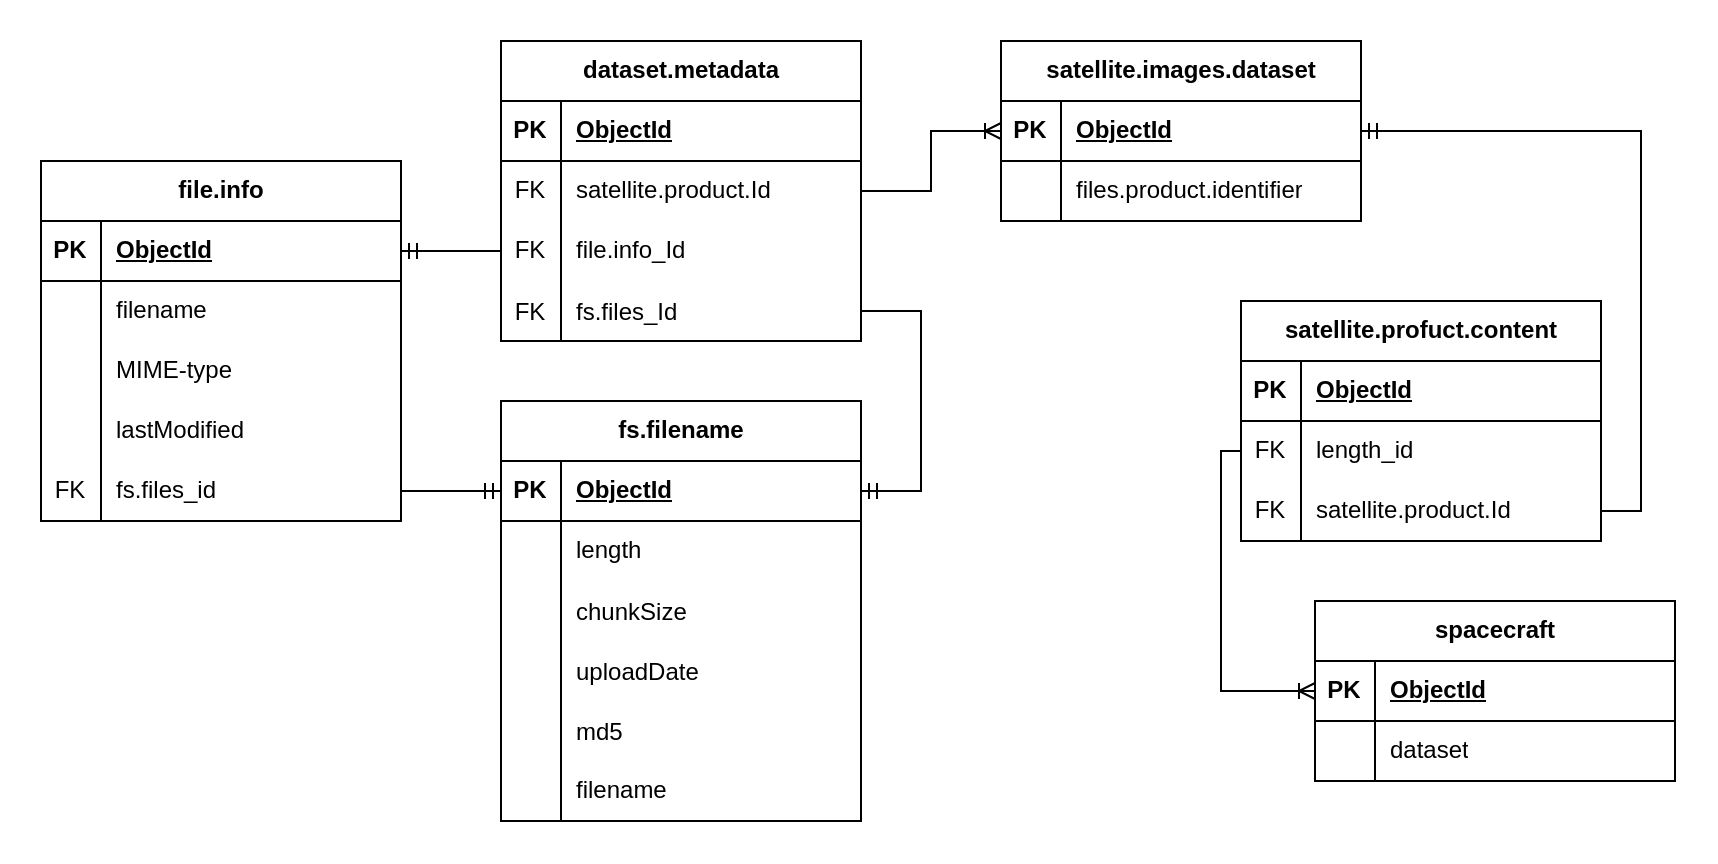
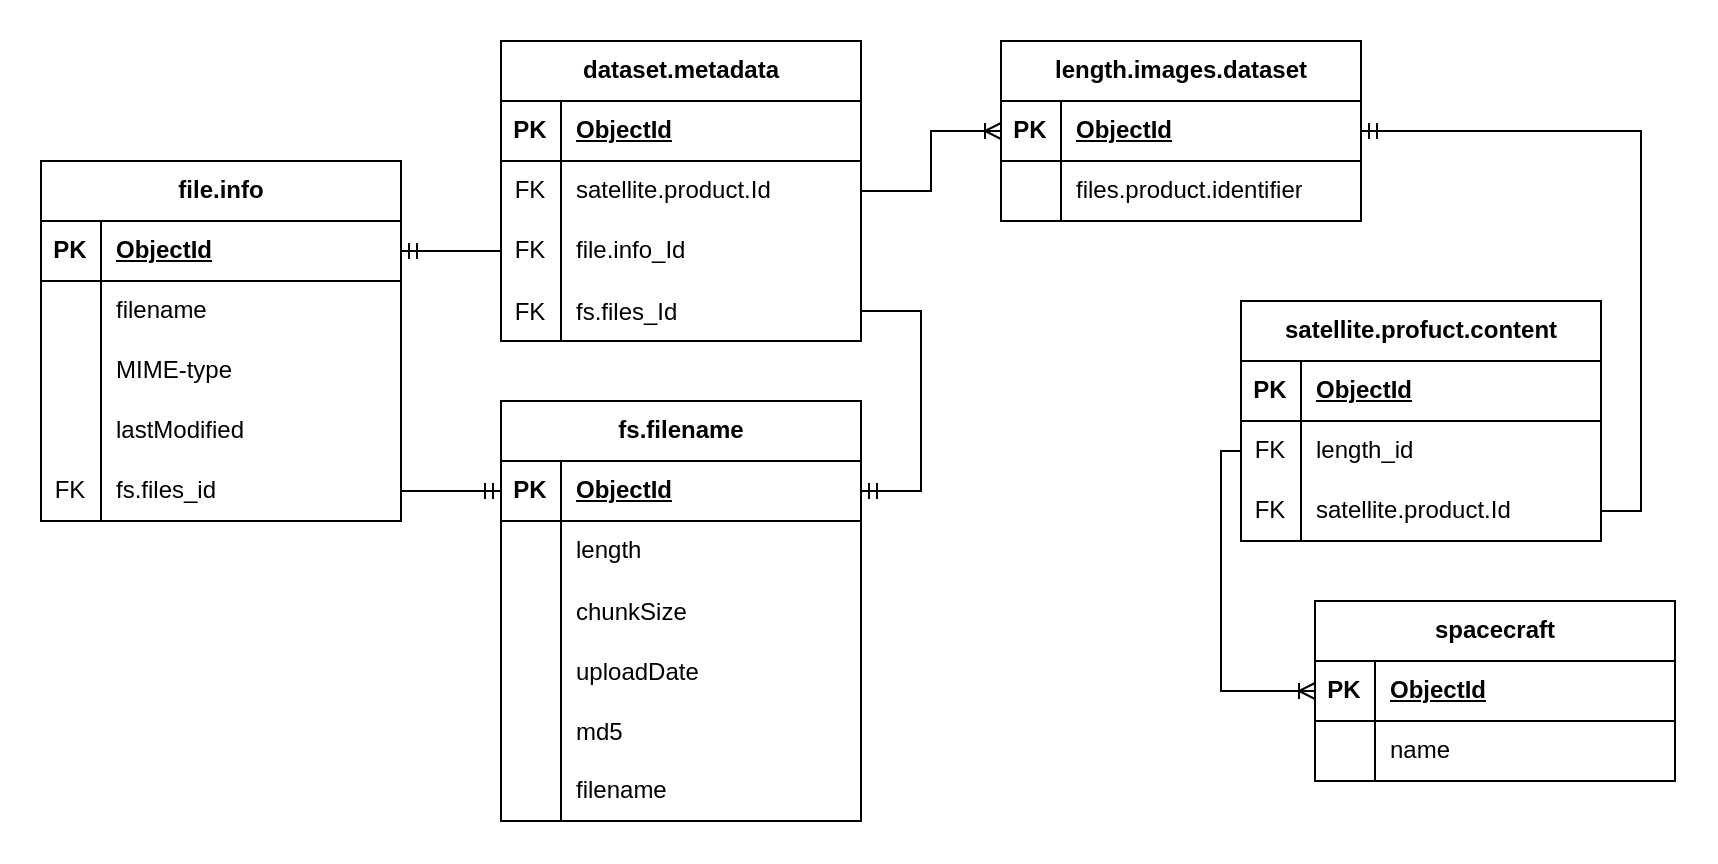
node "satellite.images.dataset": label "satellite.images.dataset" -> "length.images.dataset"
node "dataset": label "dataset" -> "name"
